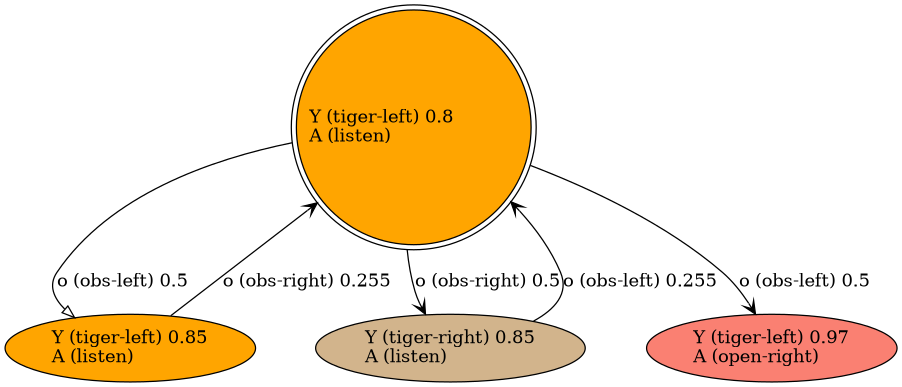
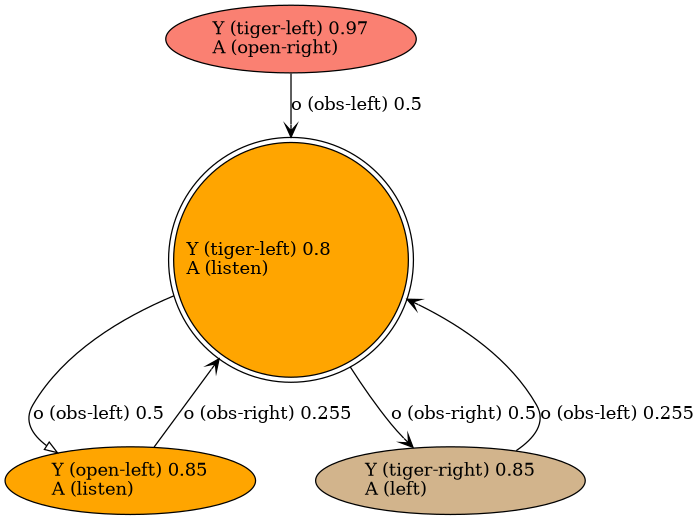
edge "Y (tiger-left) 0.8 A (listen)" -> "Y (tiger-left) 0.97 A (open-right)": reversed
node "Y (tiger-left) 0.85 A (listen)": label "Y (tiger-left) 0.85 A (listen)" -> "Y (open-left) 0.85 A (listen)"
node "Y (tiger-right) 0.85 A (listen)": label "Y (tiger-right) 0.85 A (listen)" -> "Y (tiger-right) 0.85 A (left)"
